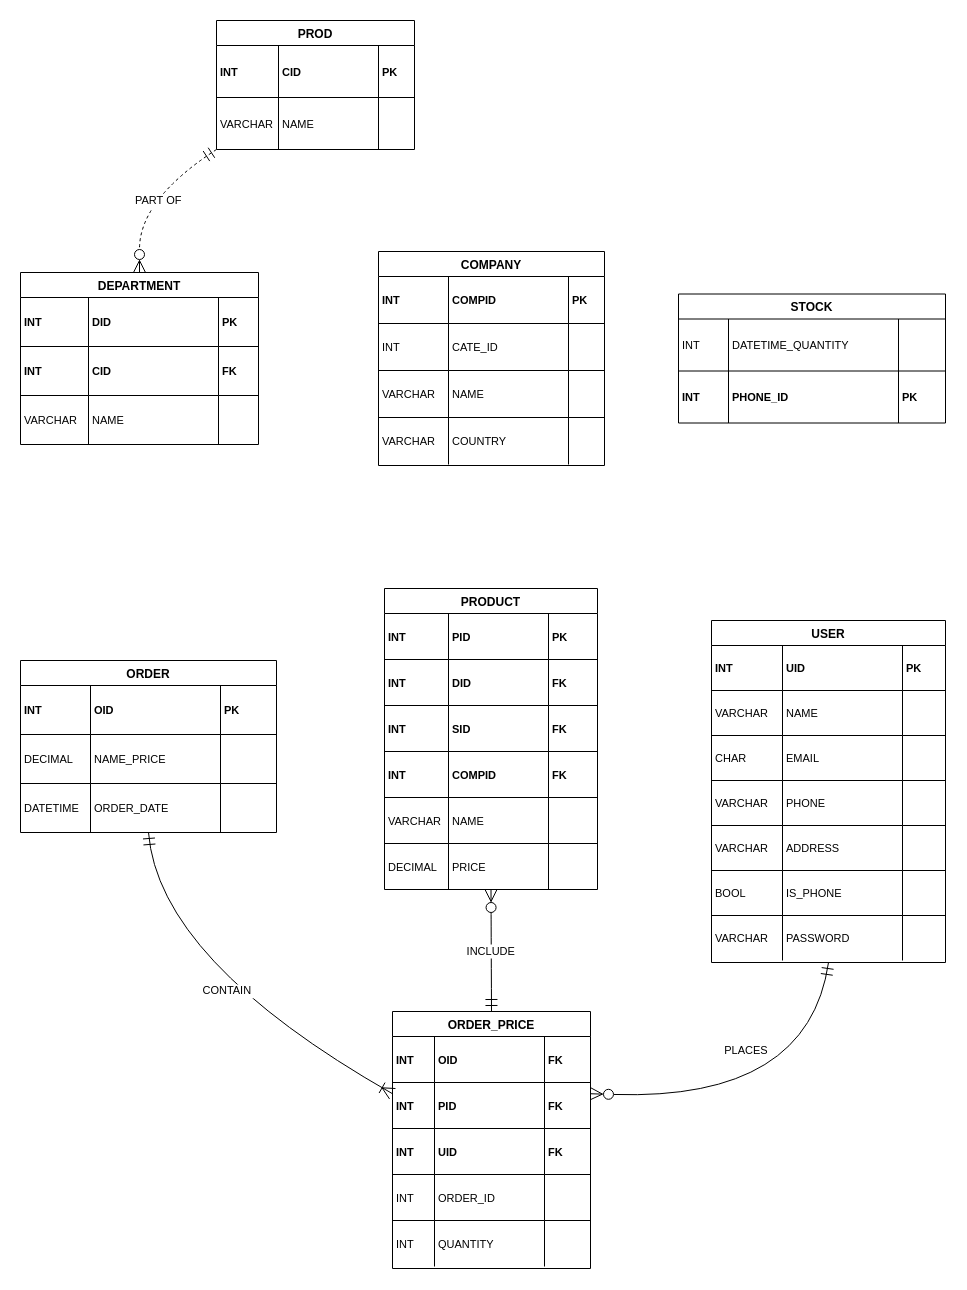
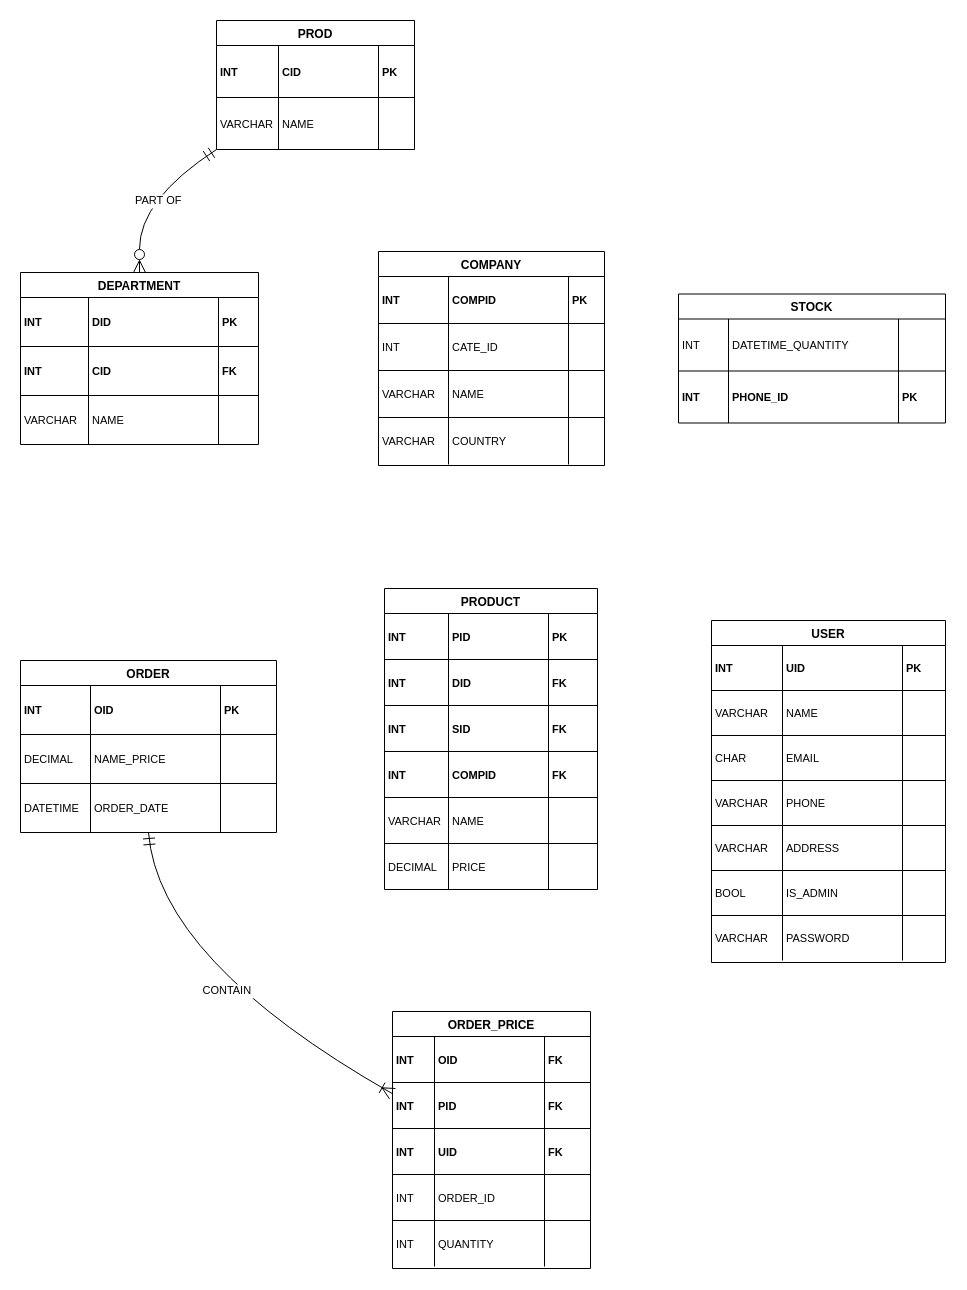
edge "PROD" -- "DEPARTMENT": style dashed -> solid
node "IS_PHONE": label "IS_PHONE" -> "IS_ADMIN"
edge "PRODUCT" -- "ORDER_PRICE": removed, label "INCLUDE"
edge "USER" -- "ORDER_PRICE": removed, label "PLACES"
